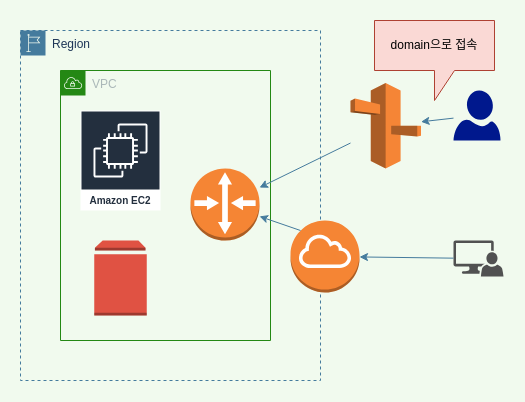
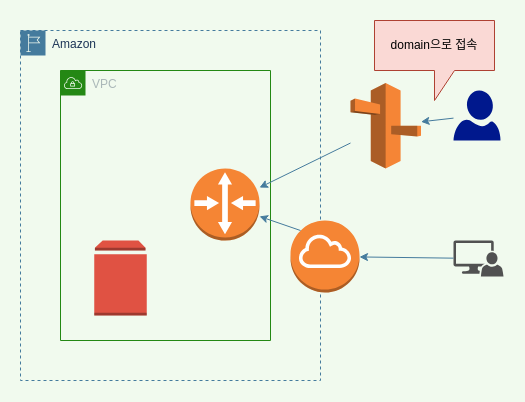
node "Region": label "Region" -> "Amazon"
node "Amazon EC2": removed
